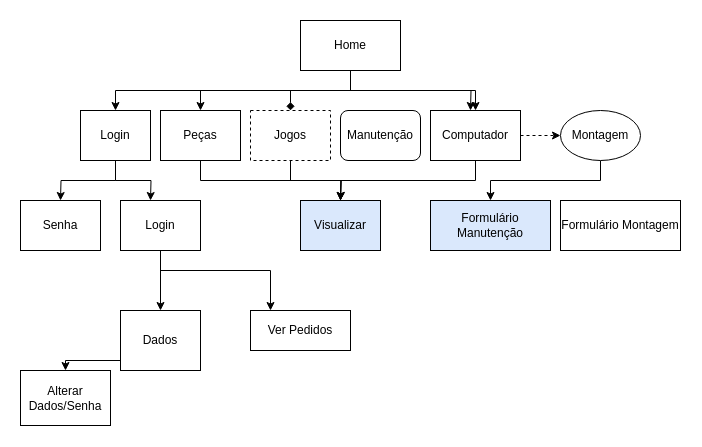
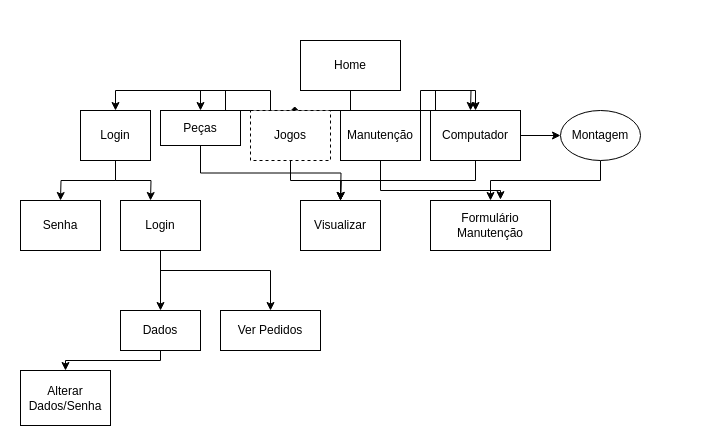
node "Home": moved (351, 46) -> (351, 66)
node "Peças": size 80x50 -> 80x35
node "Manutenção": shape rounded rectangle -> rectangle
edge "Computador" -> "Montagem": style dashed -> solid
edge "Manutenção" -> "Formulário Manutenção": added
node "Visualizar": fillcolor #dae8fc -> #ffffff
node "Formulário Manutenção": fillcolor #dae8fc -> #ffffff
node "Formulário Montagem": removed
node "Ver Pedidos": moved (301, 331) -> (271, 331)
node "Dados": size 80x60 -> 80x40
